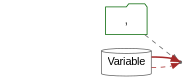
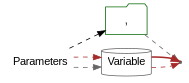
node "Parameters": added
